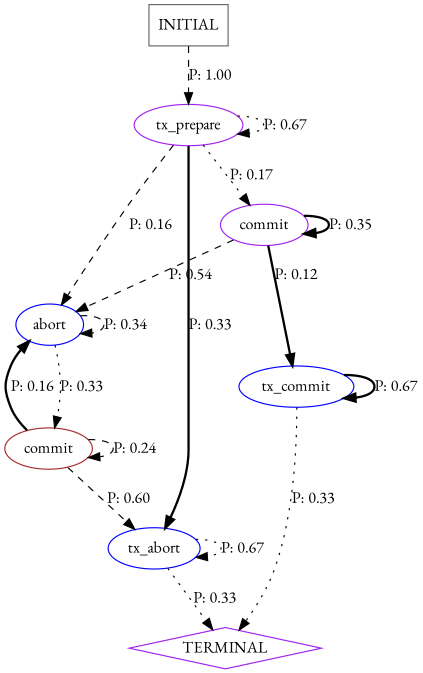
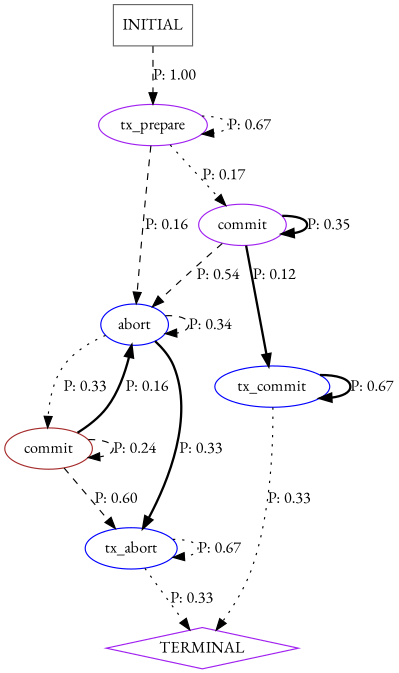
edge "tx_prepare" -> "tx_abort": now "abort" -> "tx_abort"
